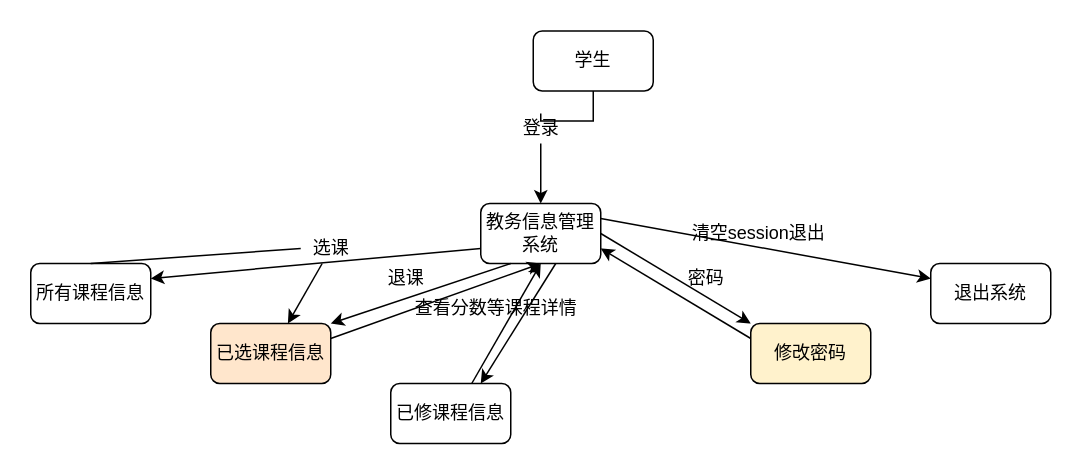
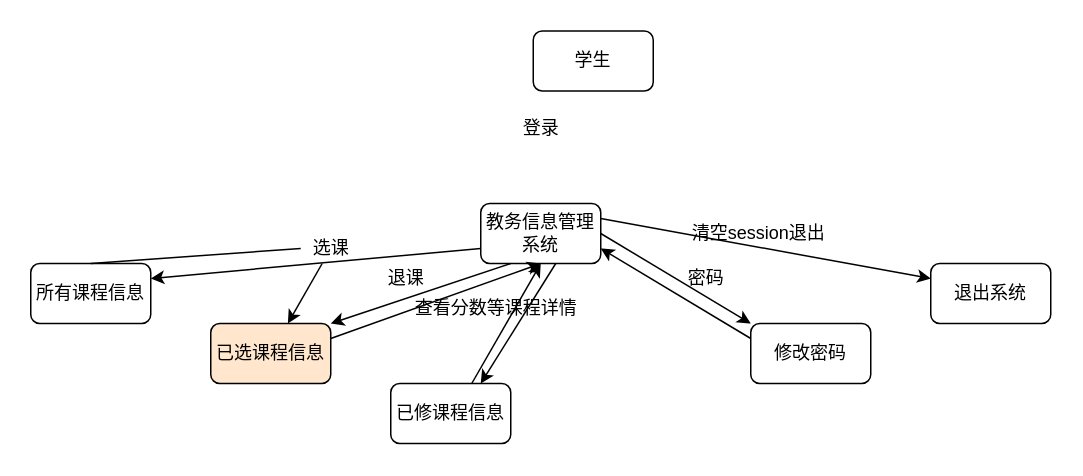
edge "学生" -- "登录": removed
edge "登录" -> "教务信息管理系统": removed
node "修改密码": fillcolor #fff2cc -> #ffffff
